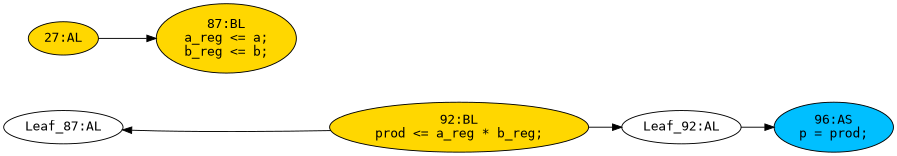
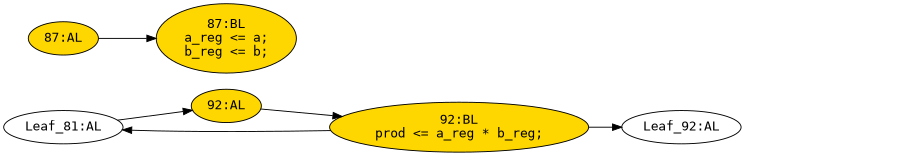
node "27:AL": label "27:AL" -> "87:AL"
node "92:AL": added
node "Leaf_87:AL": label "Leaf_87:AL" -> "Leaf_81:AL"
node "96:AS p = prod;": removed
